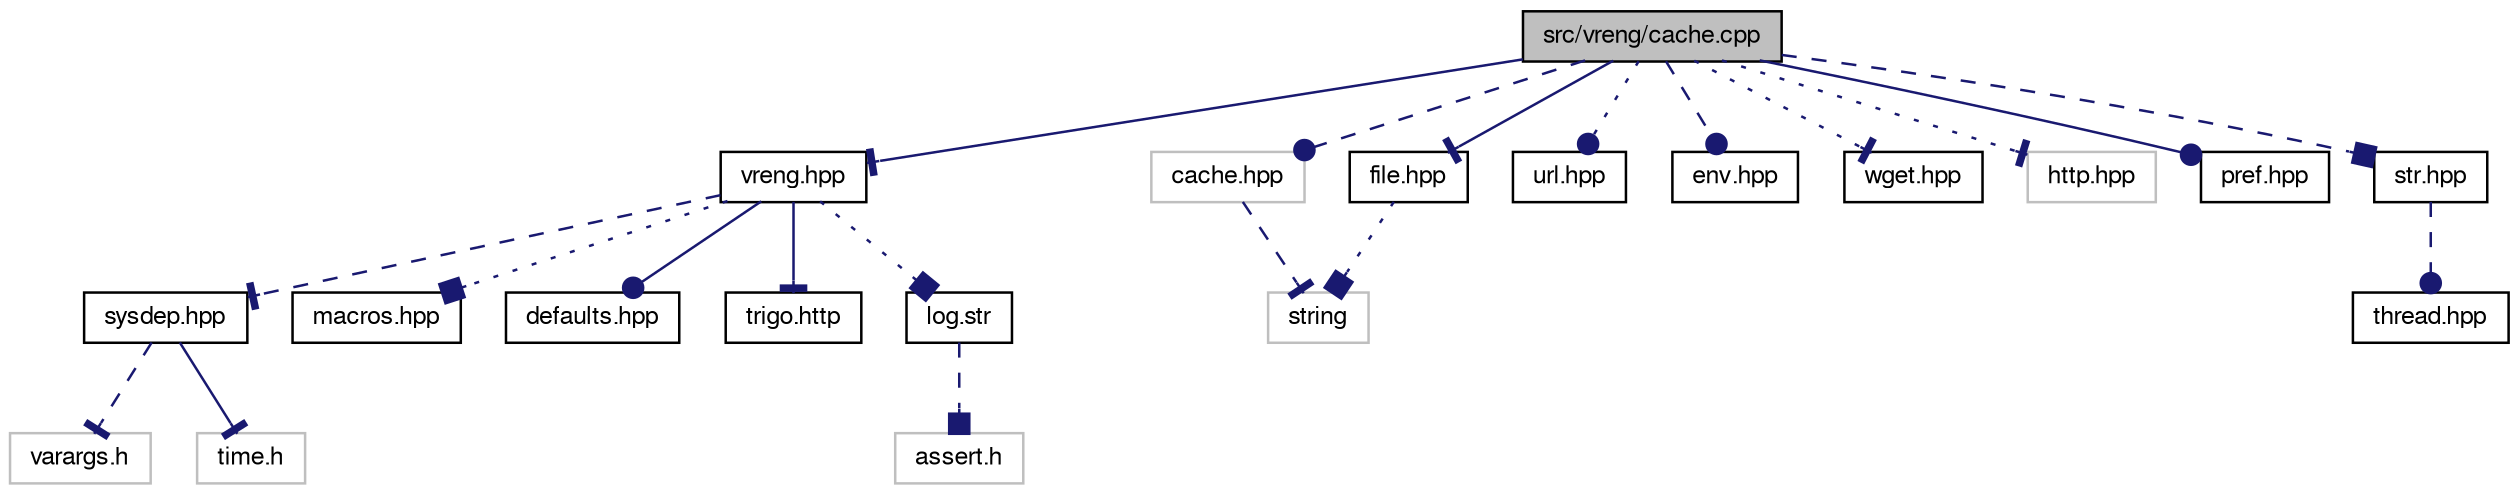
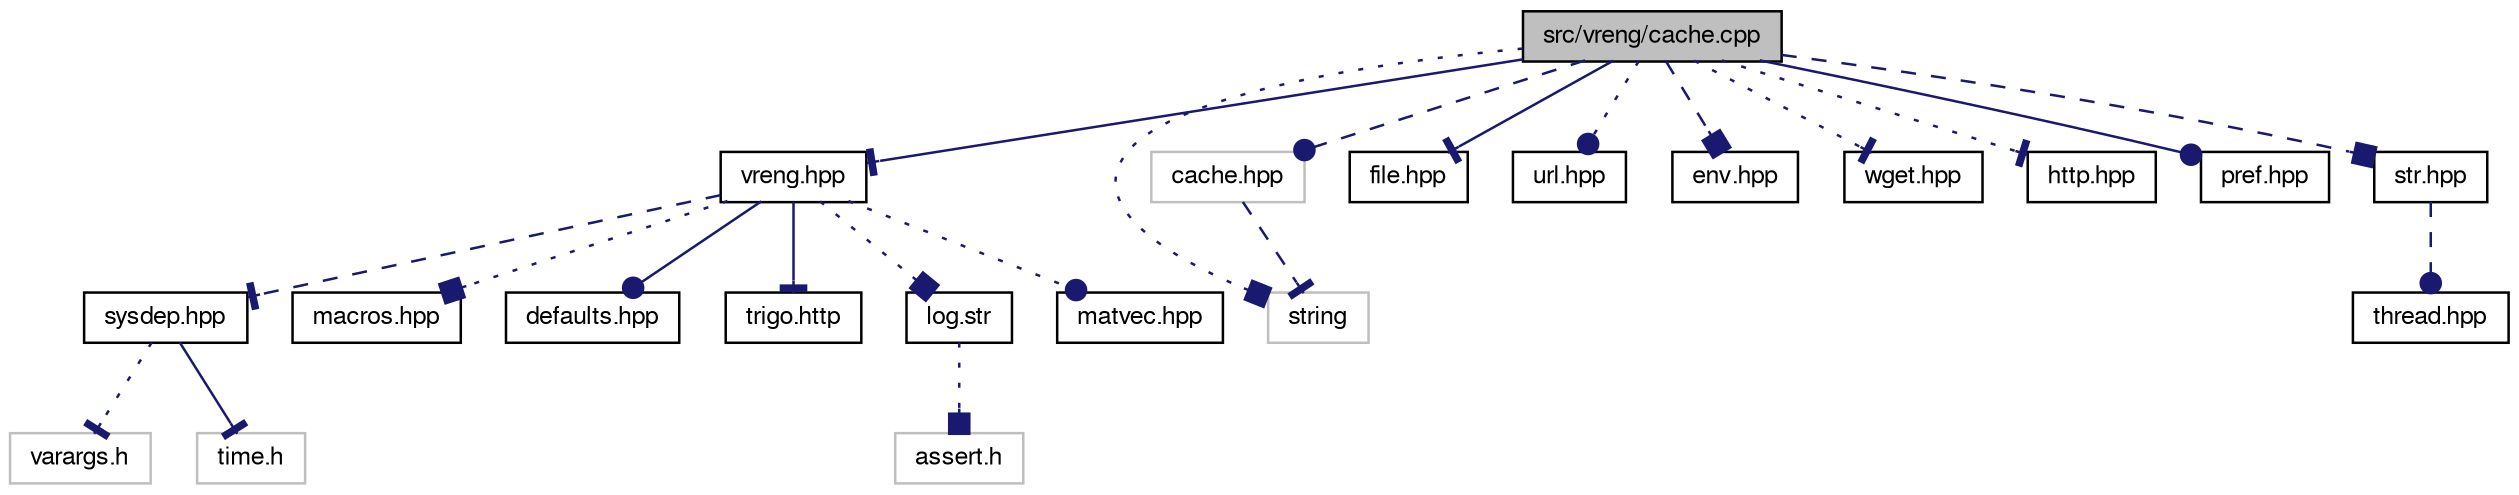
edge "src/vreng/cache.cpp" -> "env.hpp": arrowhead dot -> box
node "http.hpp": color grey75 -> black
edge "file.hpp" -> "string": now "src/vreng/cache.cpp" -> "string"
node "matvec.hpp": added
edge "log.str" -> "assert.h": style dashed -> dotted
edge "sysdep.hpp" -> "varargs.h": style dashed -> dotted
